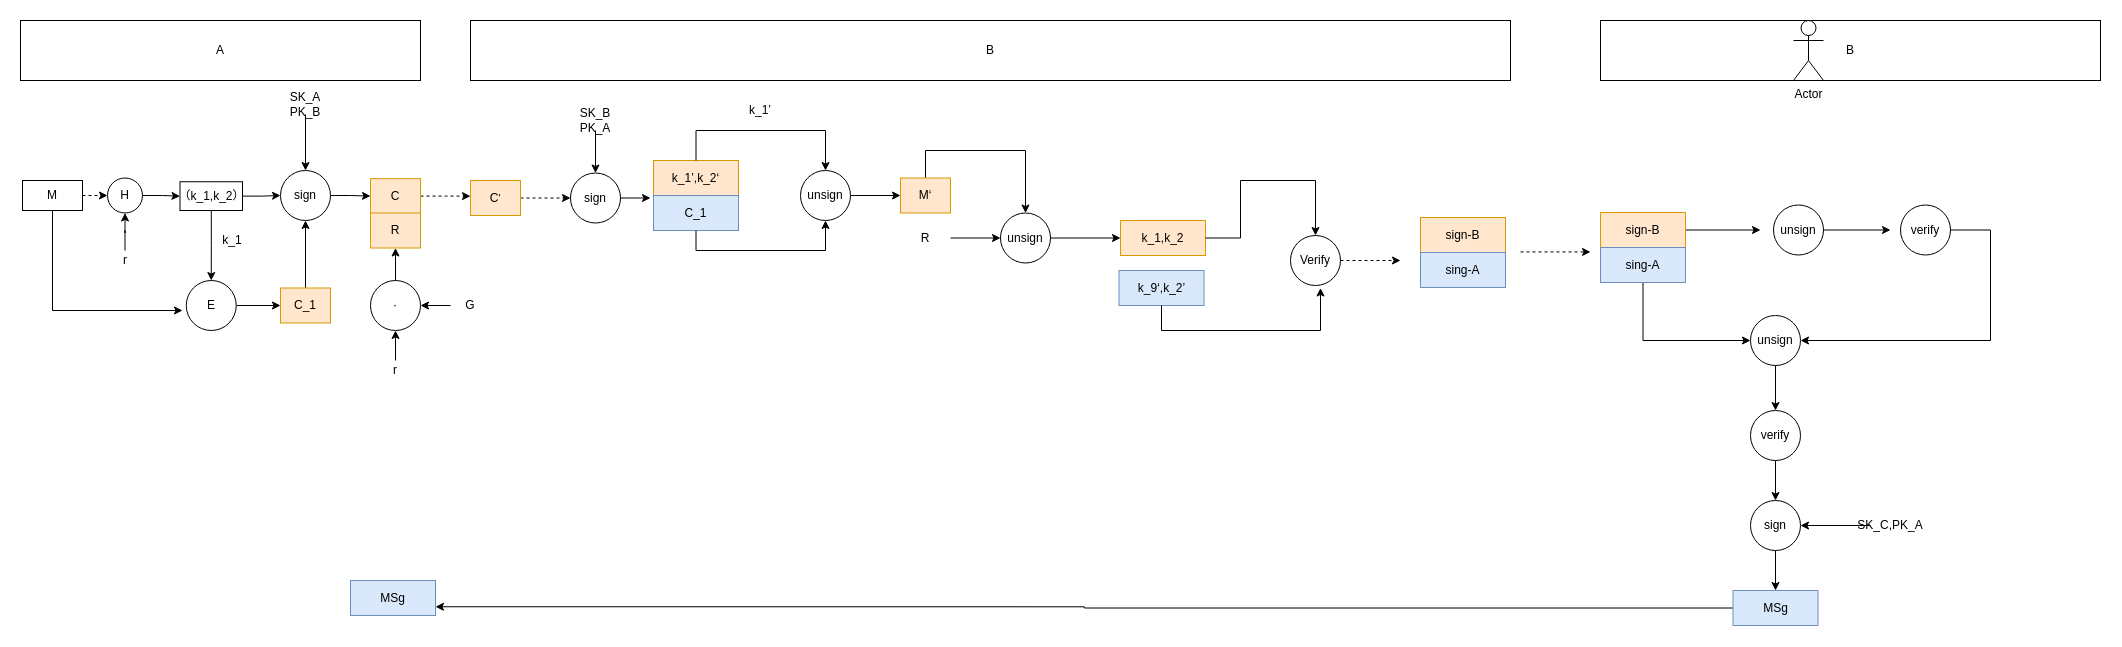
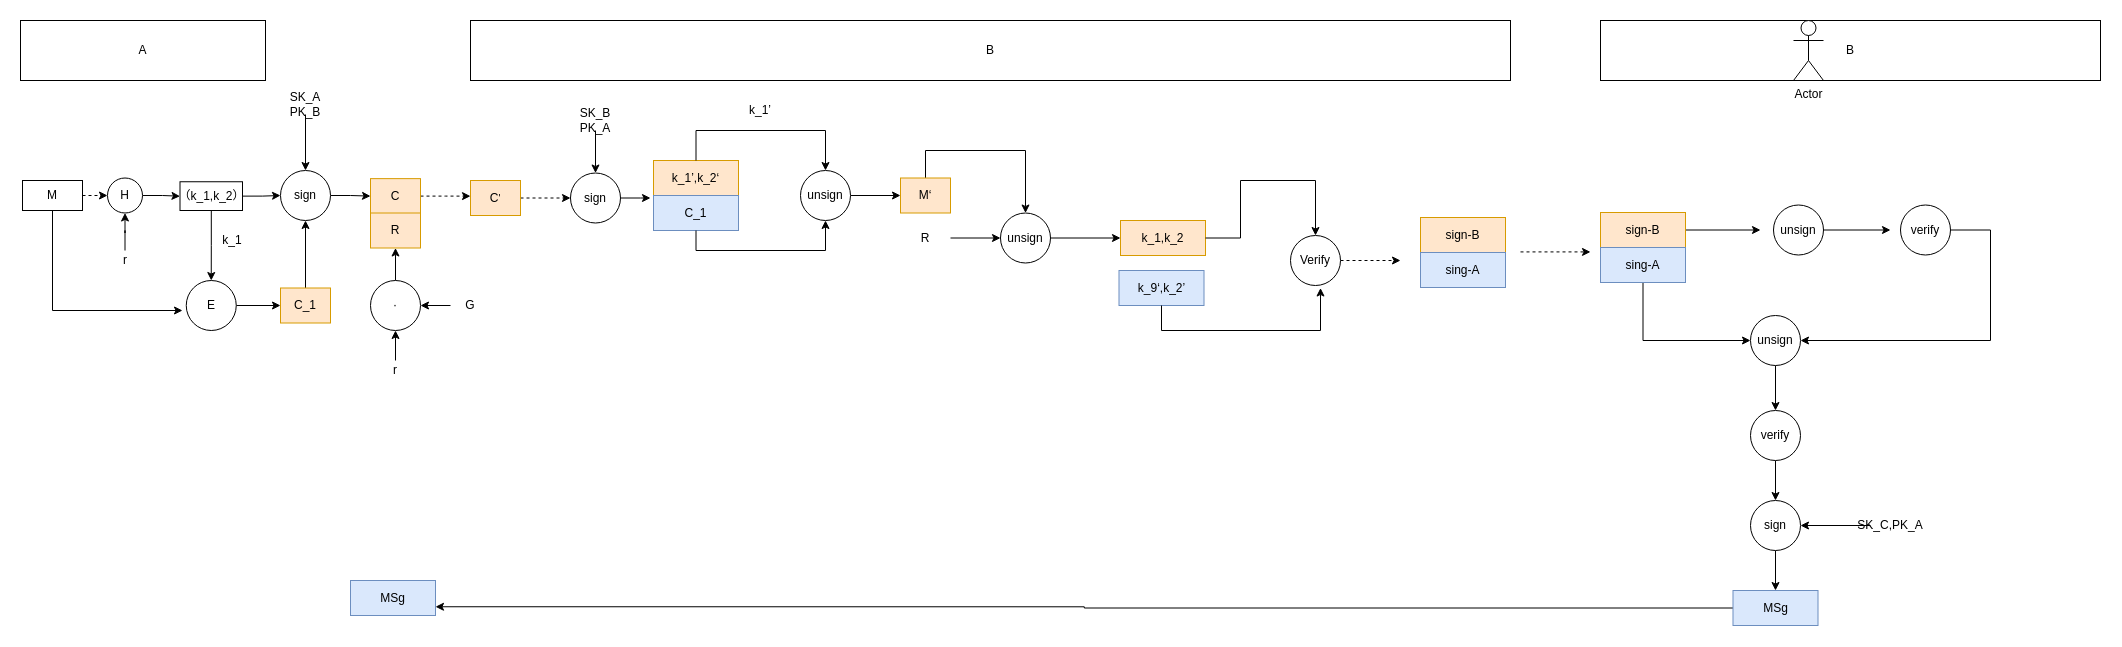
node "A": size 400x60 -> 245x60
